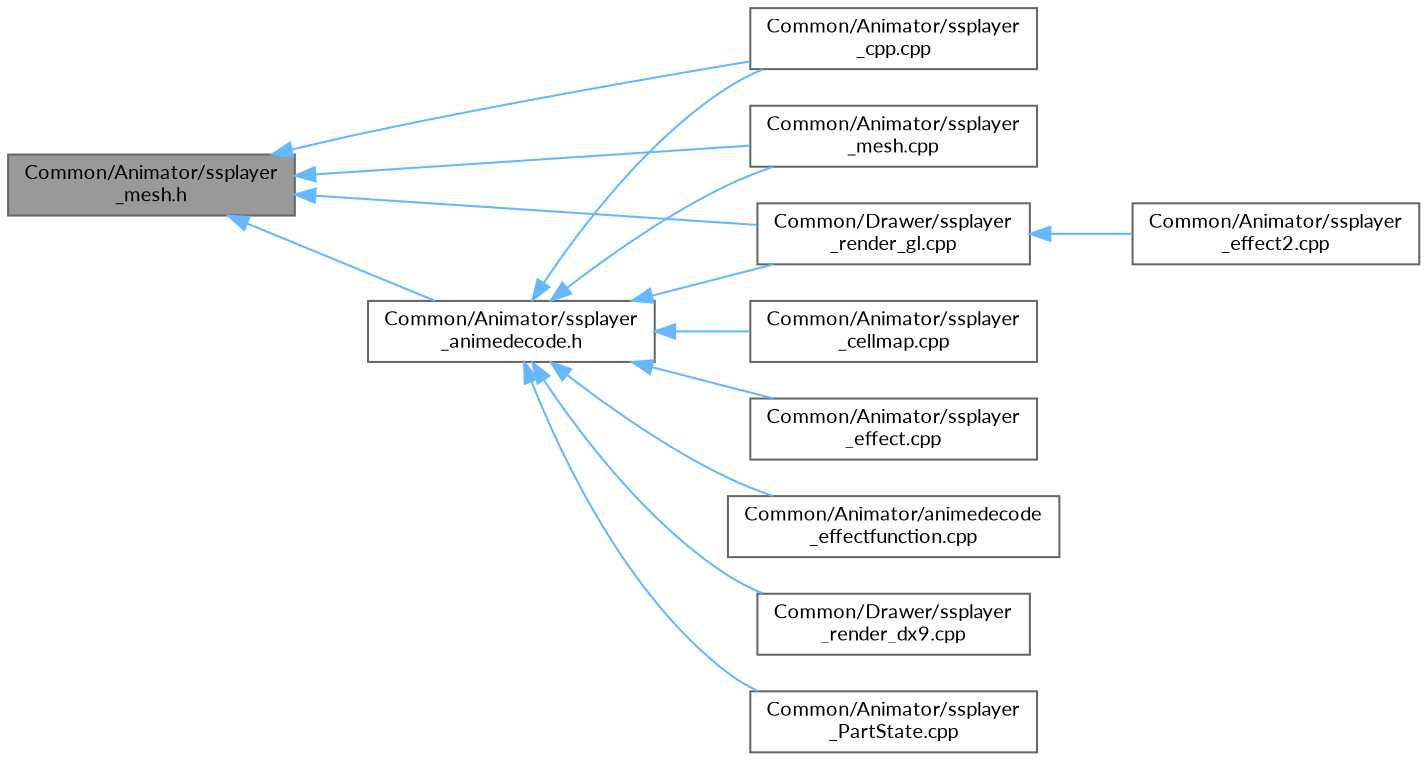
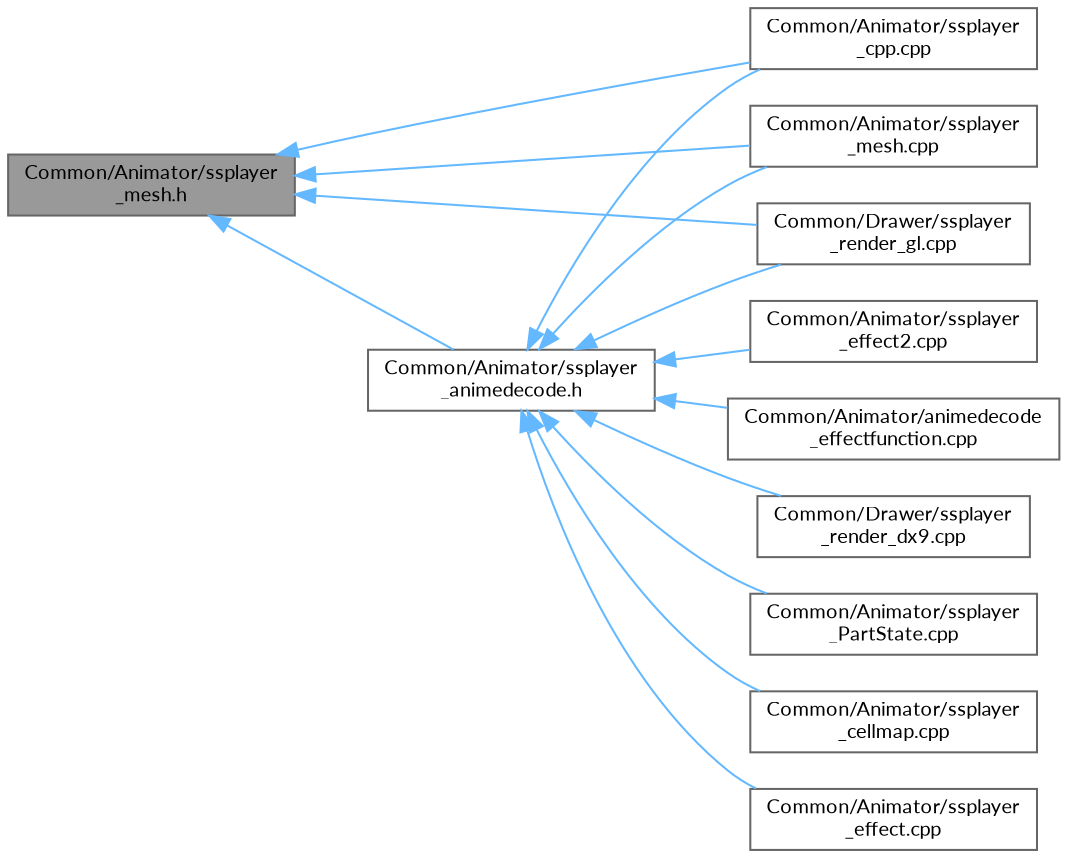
edge "Common/Animator/ssplayer _effect2.cpp" -> "Common/Drawer/ssplayer _render_gl.cpp": now "Common/Animator/ssplayer _effect2.cpp" -> "Common/Animator/ssplayer _animedecode.h"
